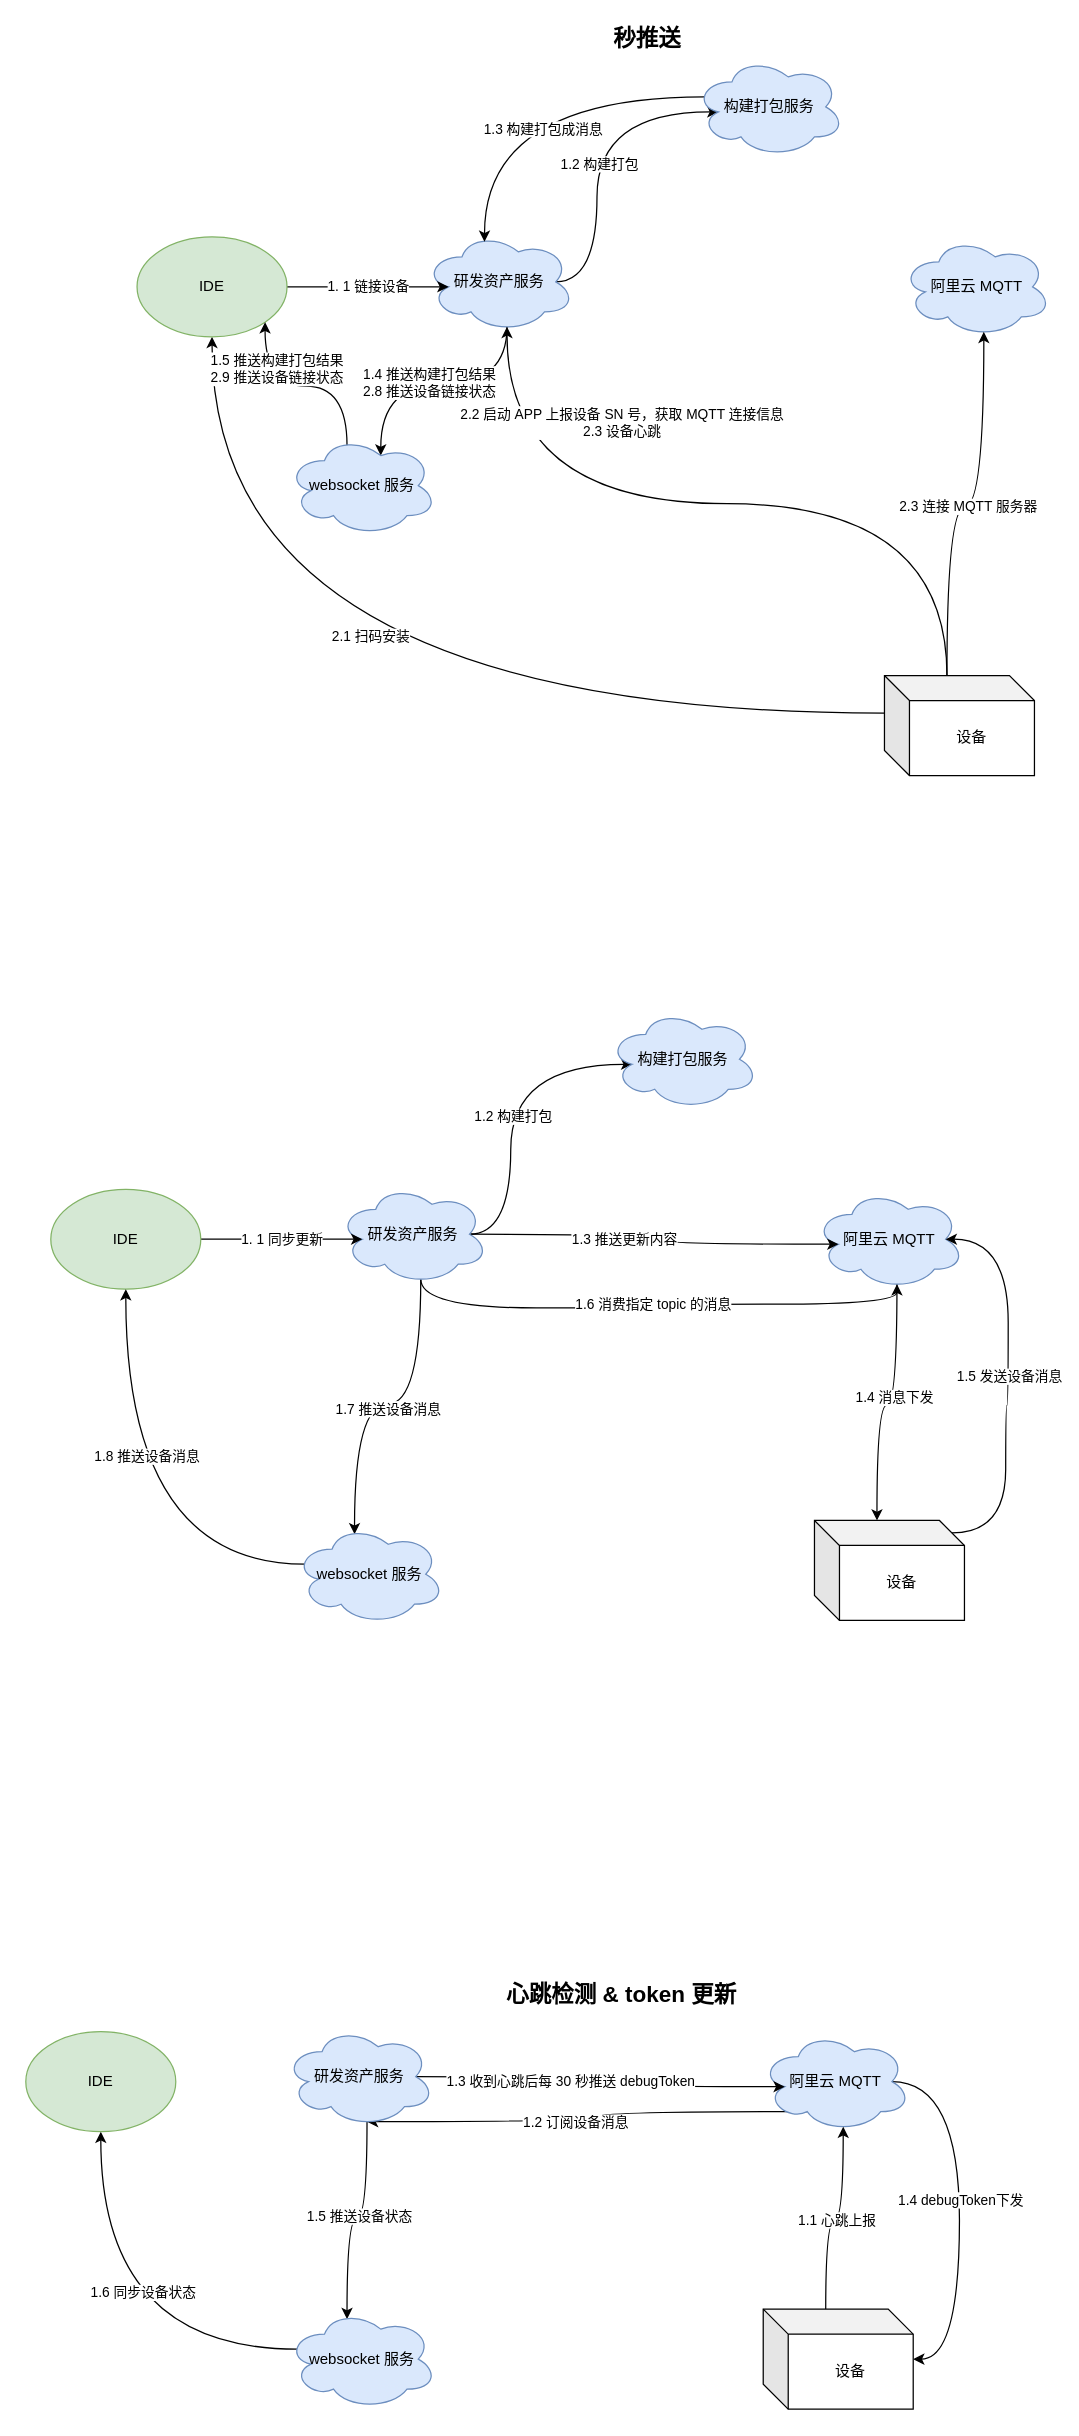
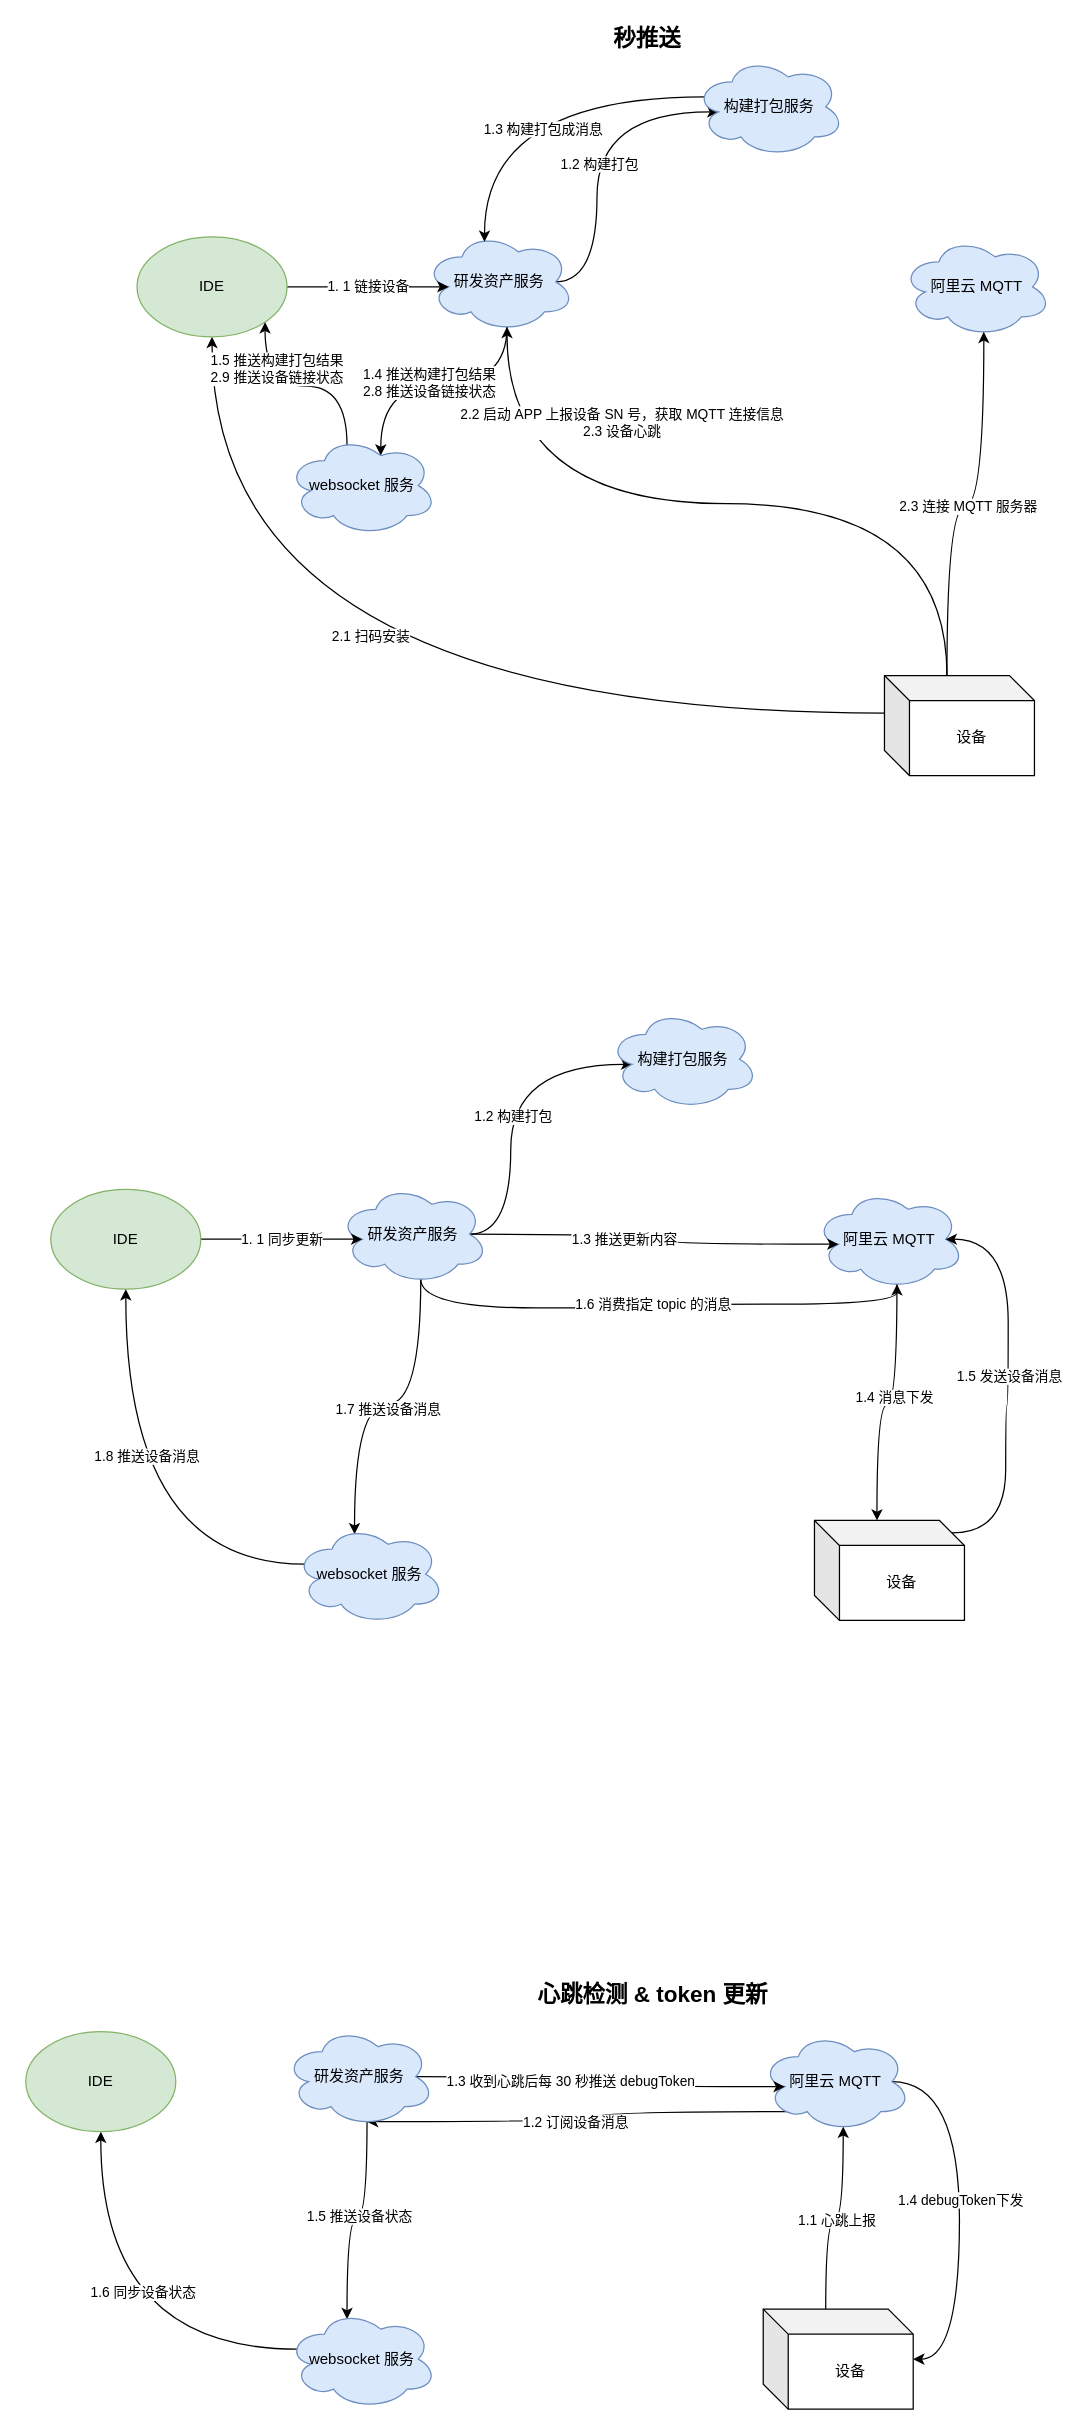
node "心跳检测 & token 更新": moved (622, 1996) -> (653, 1996)
